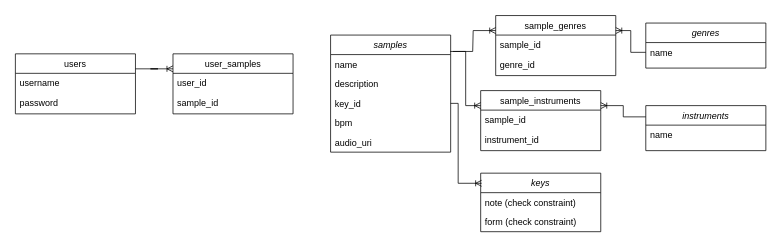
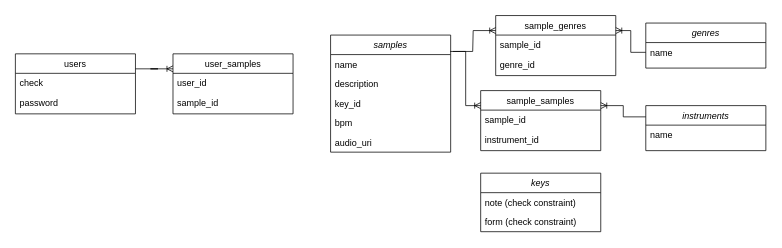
node "username": label "username" -> "check"
node "sample_instruments": label "sample_instruments" -> "sample_samples"
edge "key_id" -> "keys": removed
